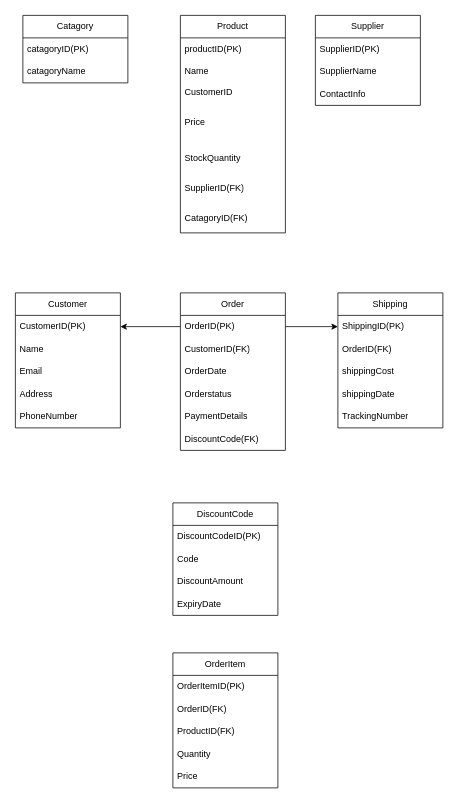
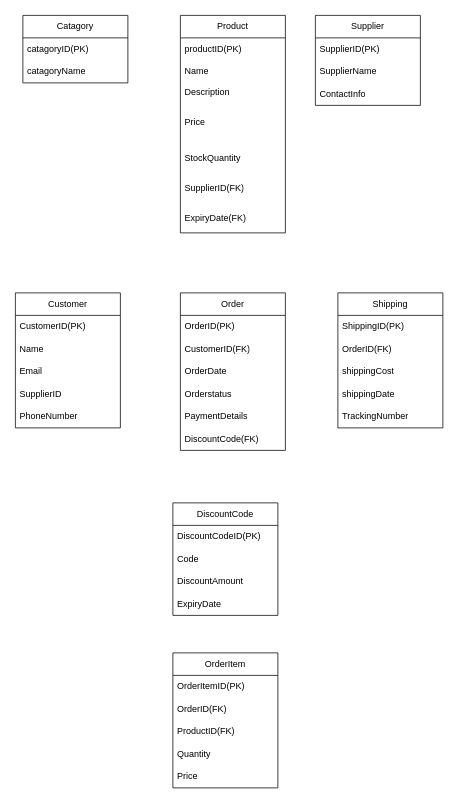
node "CustomerID": label "CustomerID" -> "Description"
node "CatagoryID(FK)": label "CatagoryID(FK)" -> "ExpiryDate(FK)"
edge "OrderID(PK)" -> "CustomerID(PK)": removed
edge "OrderID(PK)" -> "ShippingID(PK)": removed
node "Address": label "Address" -> "SupplierID"
